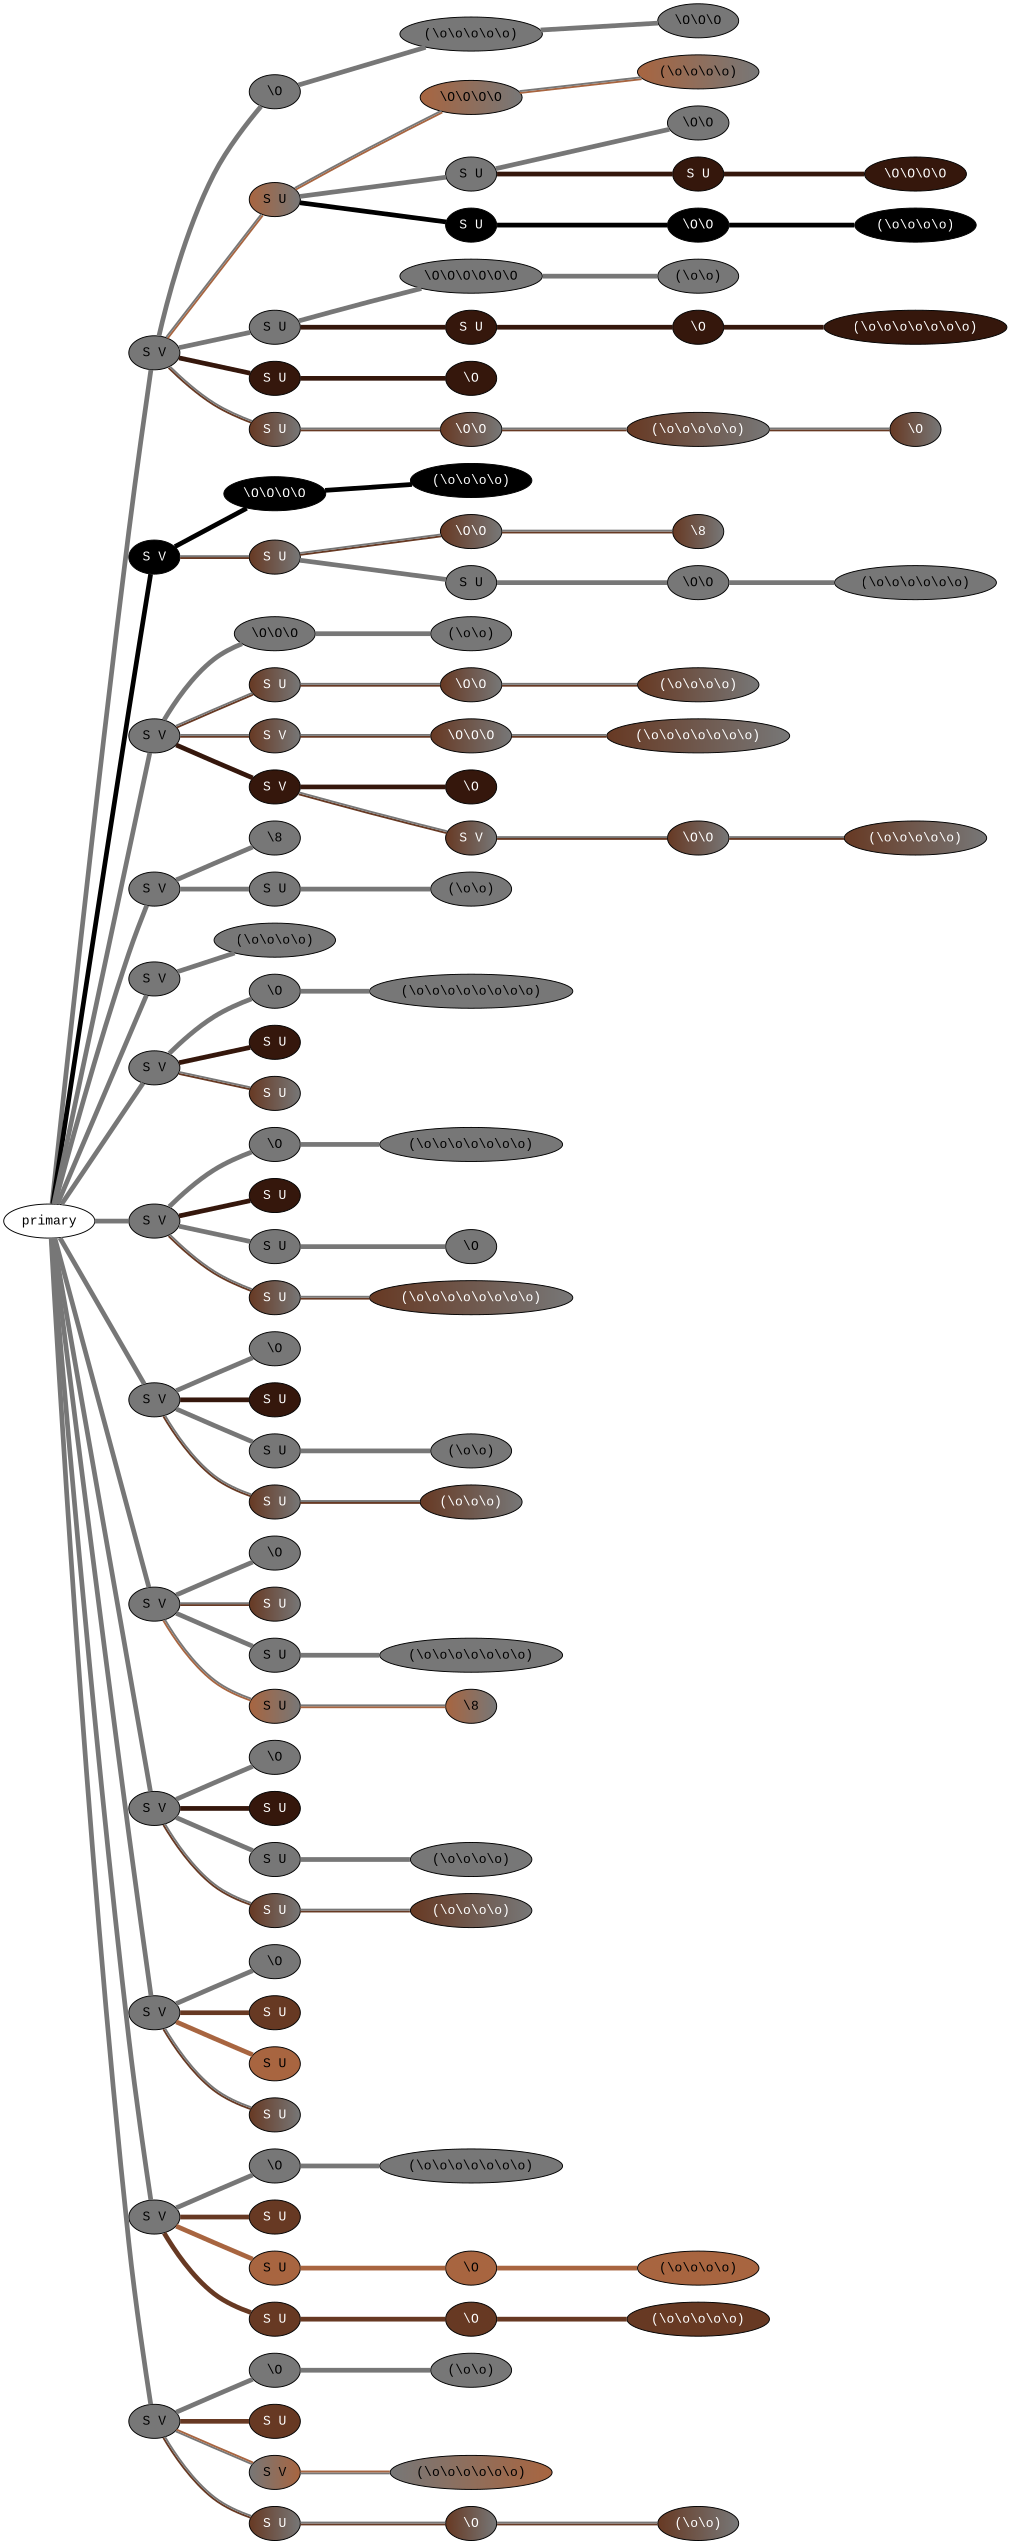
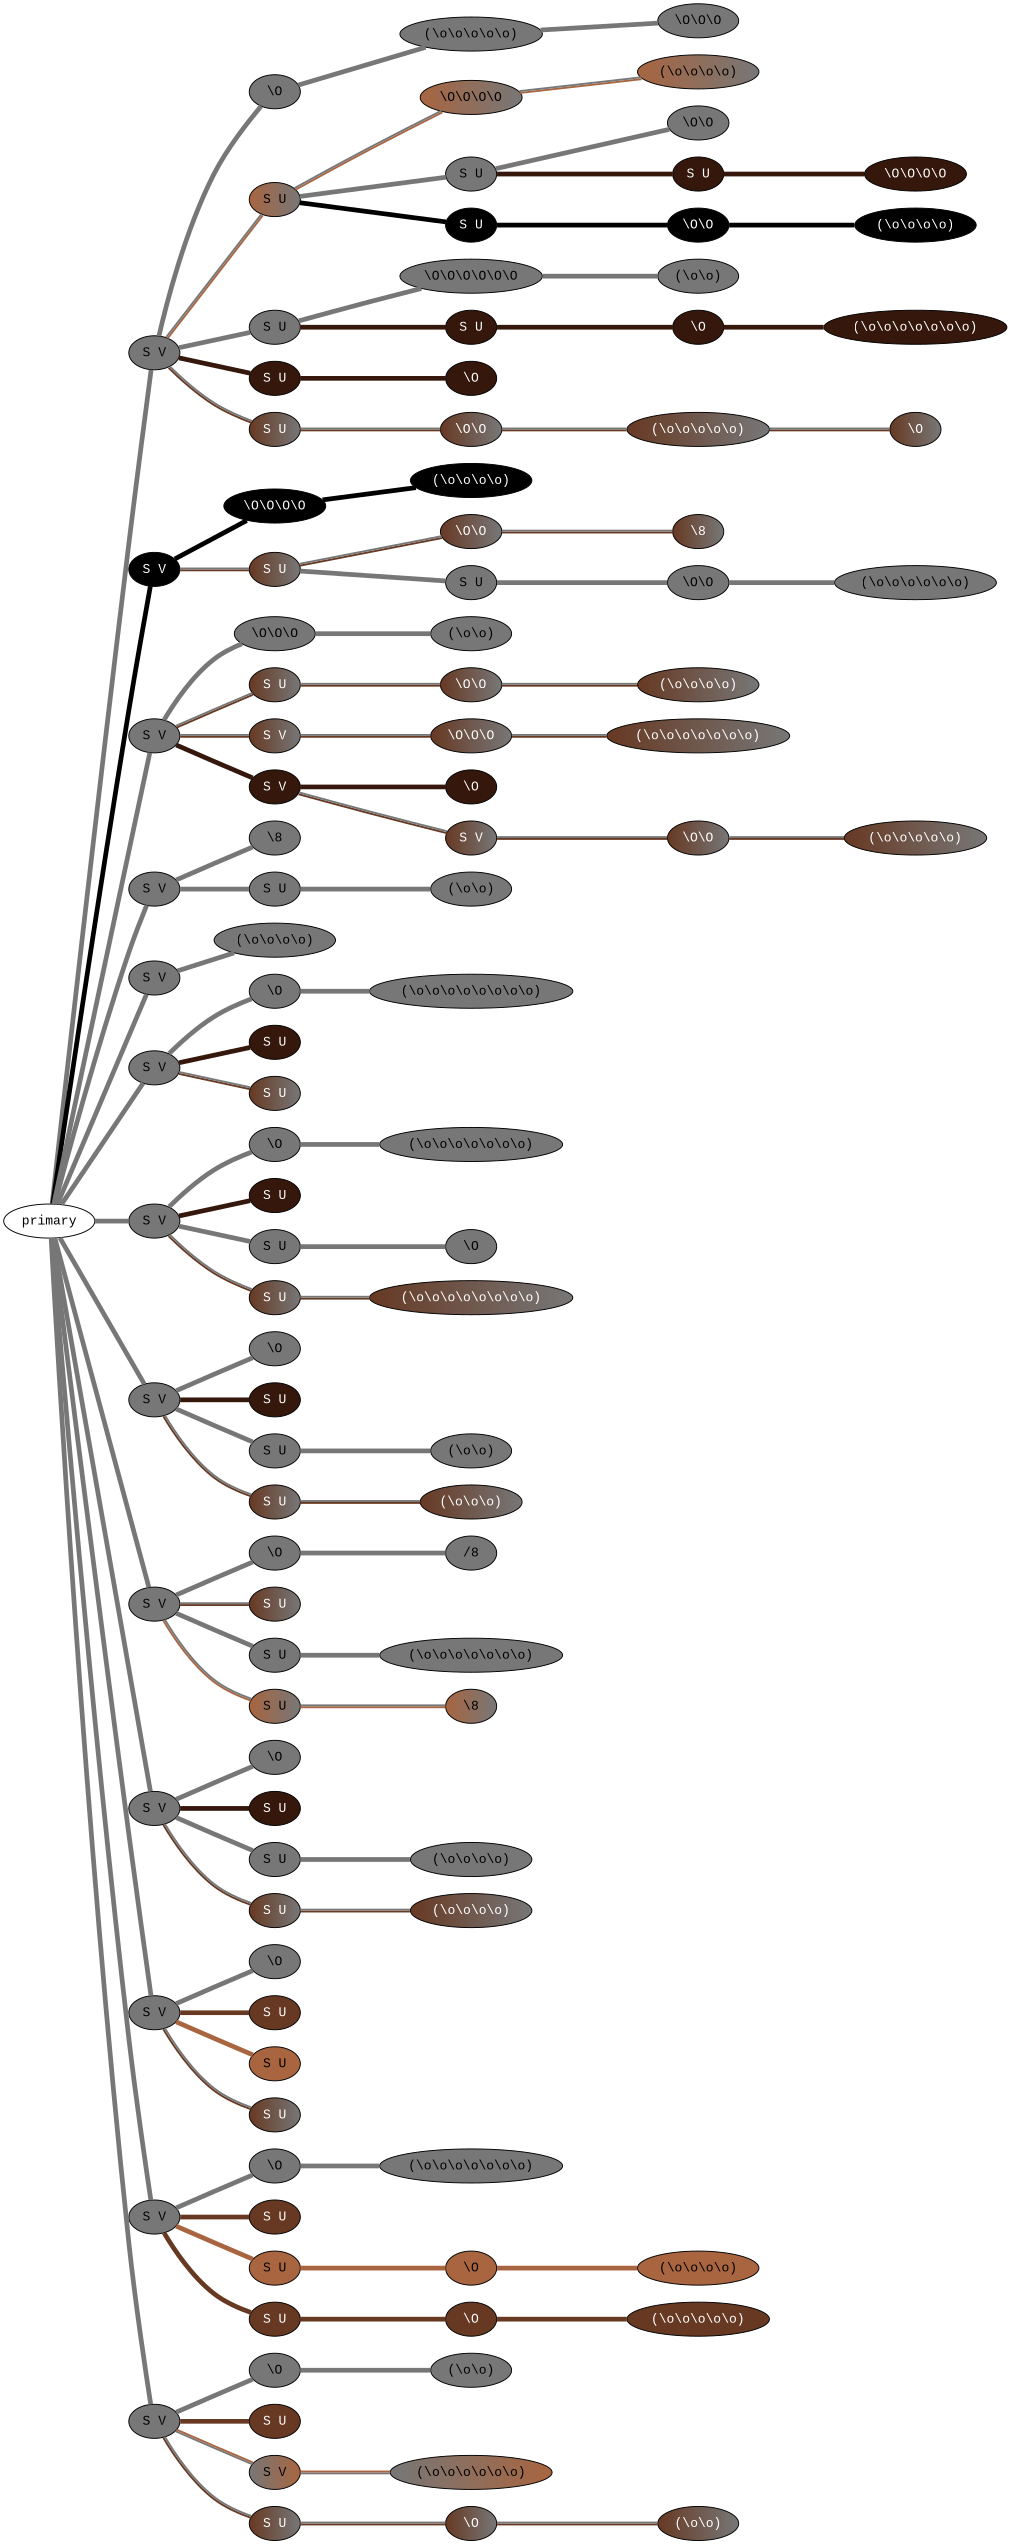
node "/8": added
